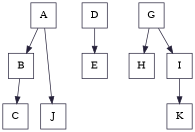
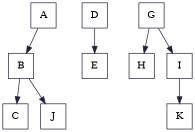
edge "A" -> "J": now "B" -> "J"
